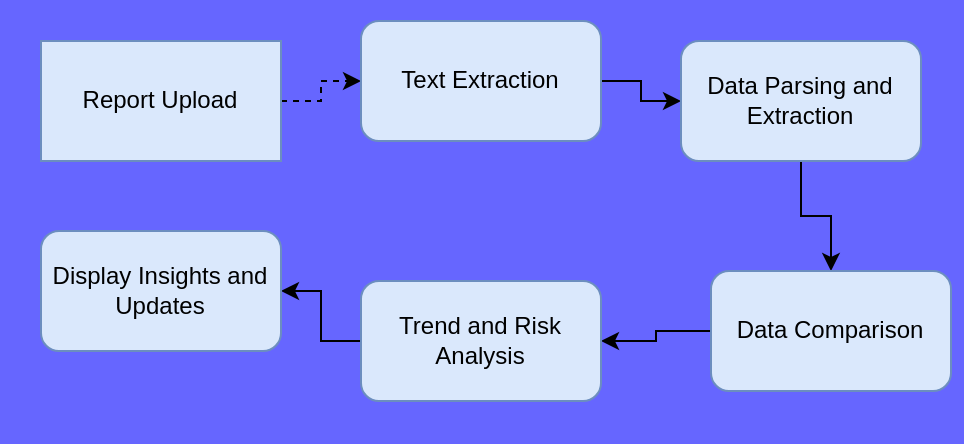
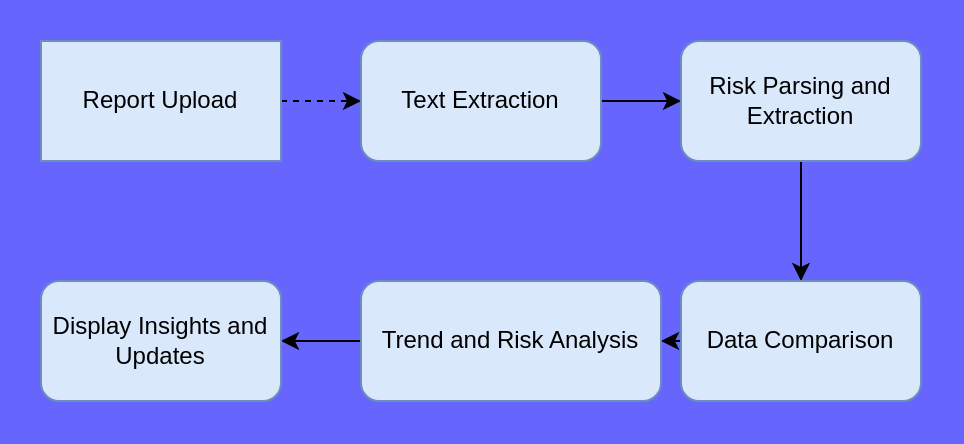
node "Text Extraction": moved (481, 81) -> (481, 101)
node "Data Parsing and Extraction": label "Data Parsing and Extraction" -> "Risk Parsing and Extraction"
node "Display Insights and Updates": moved (161, 291) -> (161, 341)
node "Data Comparison": moved (831, 331) -> (801, 341)
node "Trend and Risk Analysis": size 240x120 -> 300x120
